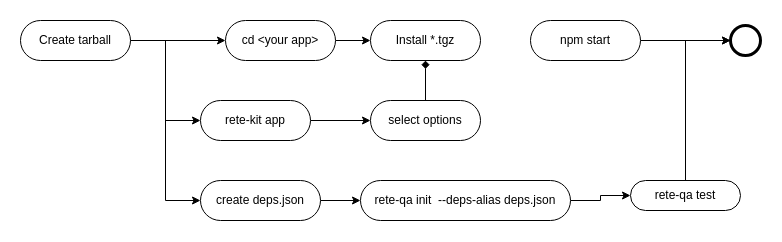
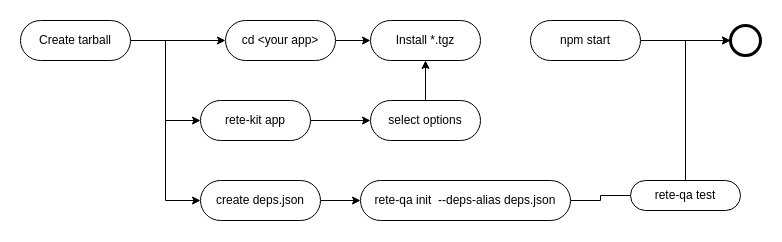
edge "select options" -> "Install *.tgz": arrowhead diamond -> classic
edge "rete-qa init --deps-alias deps.json" -> "rete-qa test": arrowhead classic -> none
